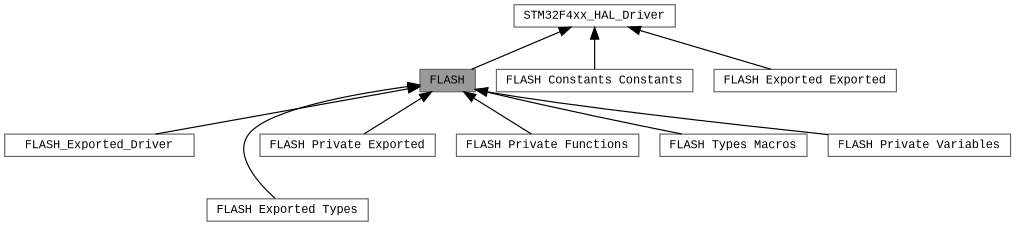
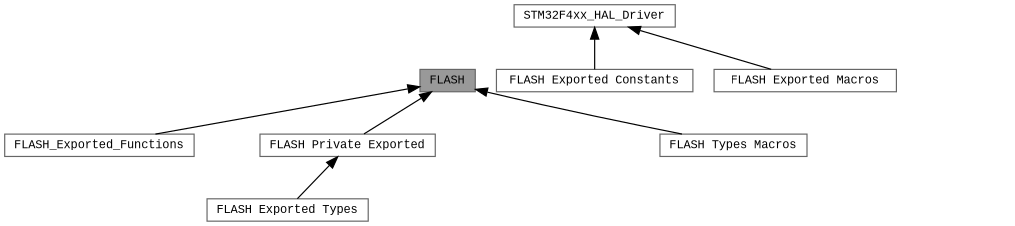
edge "FLASH" -> "STM32F4xx_HAL_Driver": removed
node "FLASH Constants Constants": label "FLASH Constants Constants" -> "FLASH Exported Constants"
node "FLASH Exported Exported": label "FLASH Exported Exported" -> "FLASH Exported Macros"
edge "FLASH Exported Types" -> "FLASH": now "FLASH Exported Types" -> "FLASH Private Exported"
node "FLASH_Exported_Driver": label "FLASH_Exported_Driver" -> "FLASH_Exported_Functions"
node "FLASH Private Functions": removed
node "FLASH Private Variables": removed
